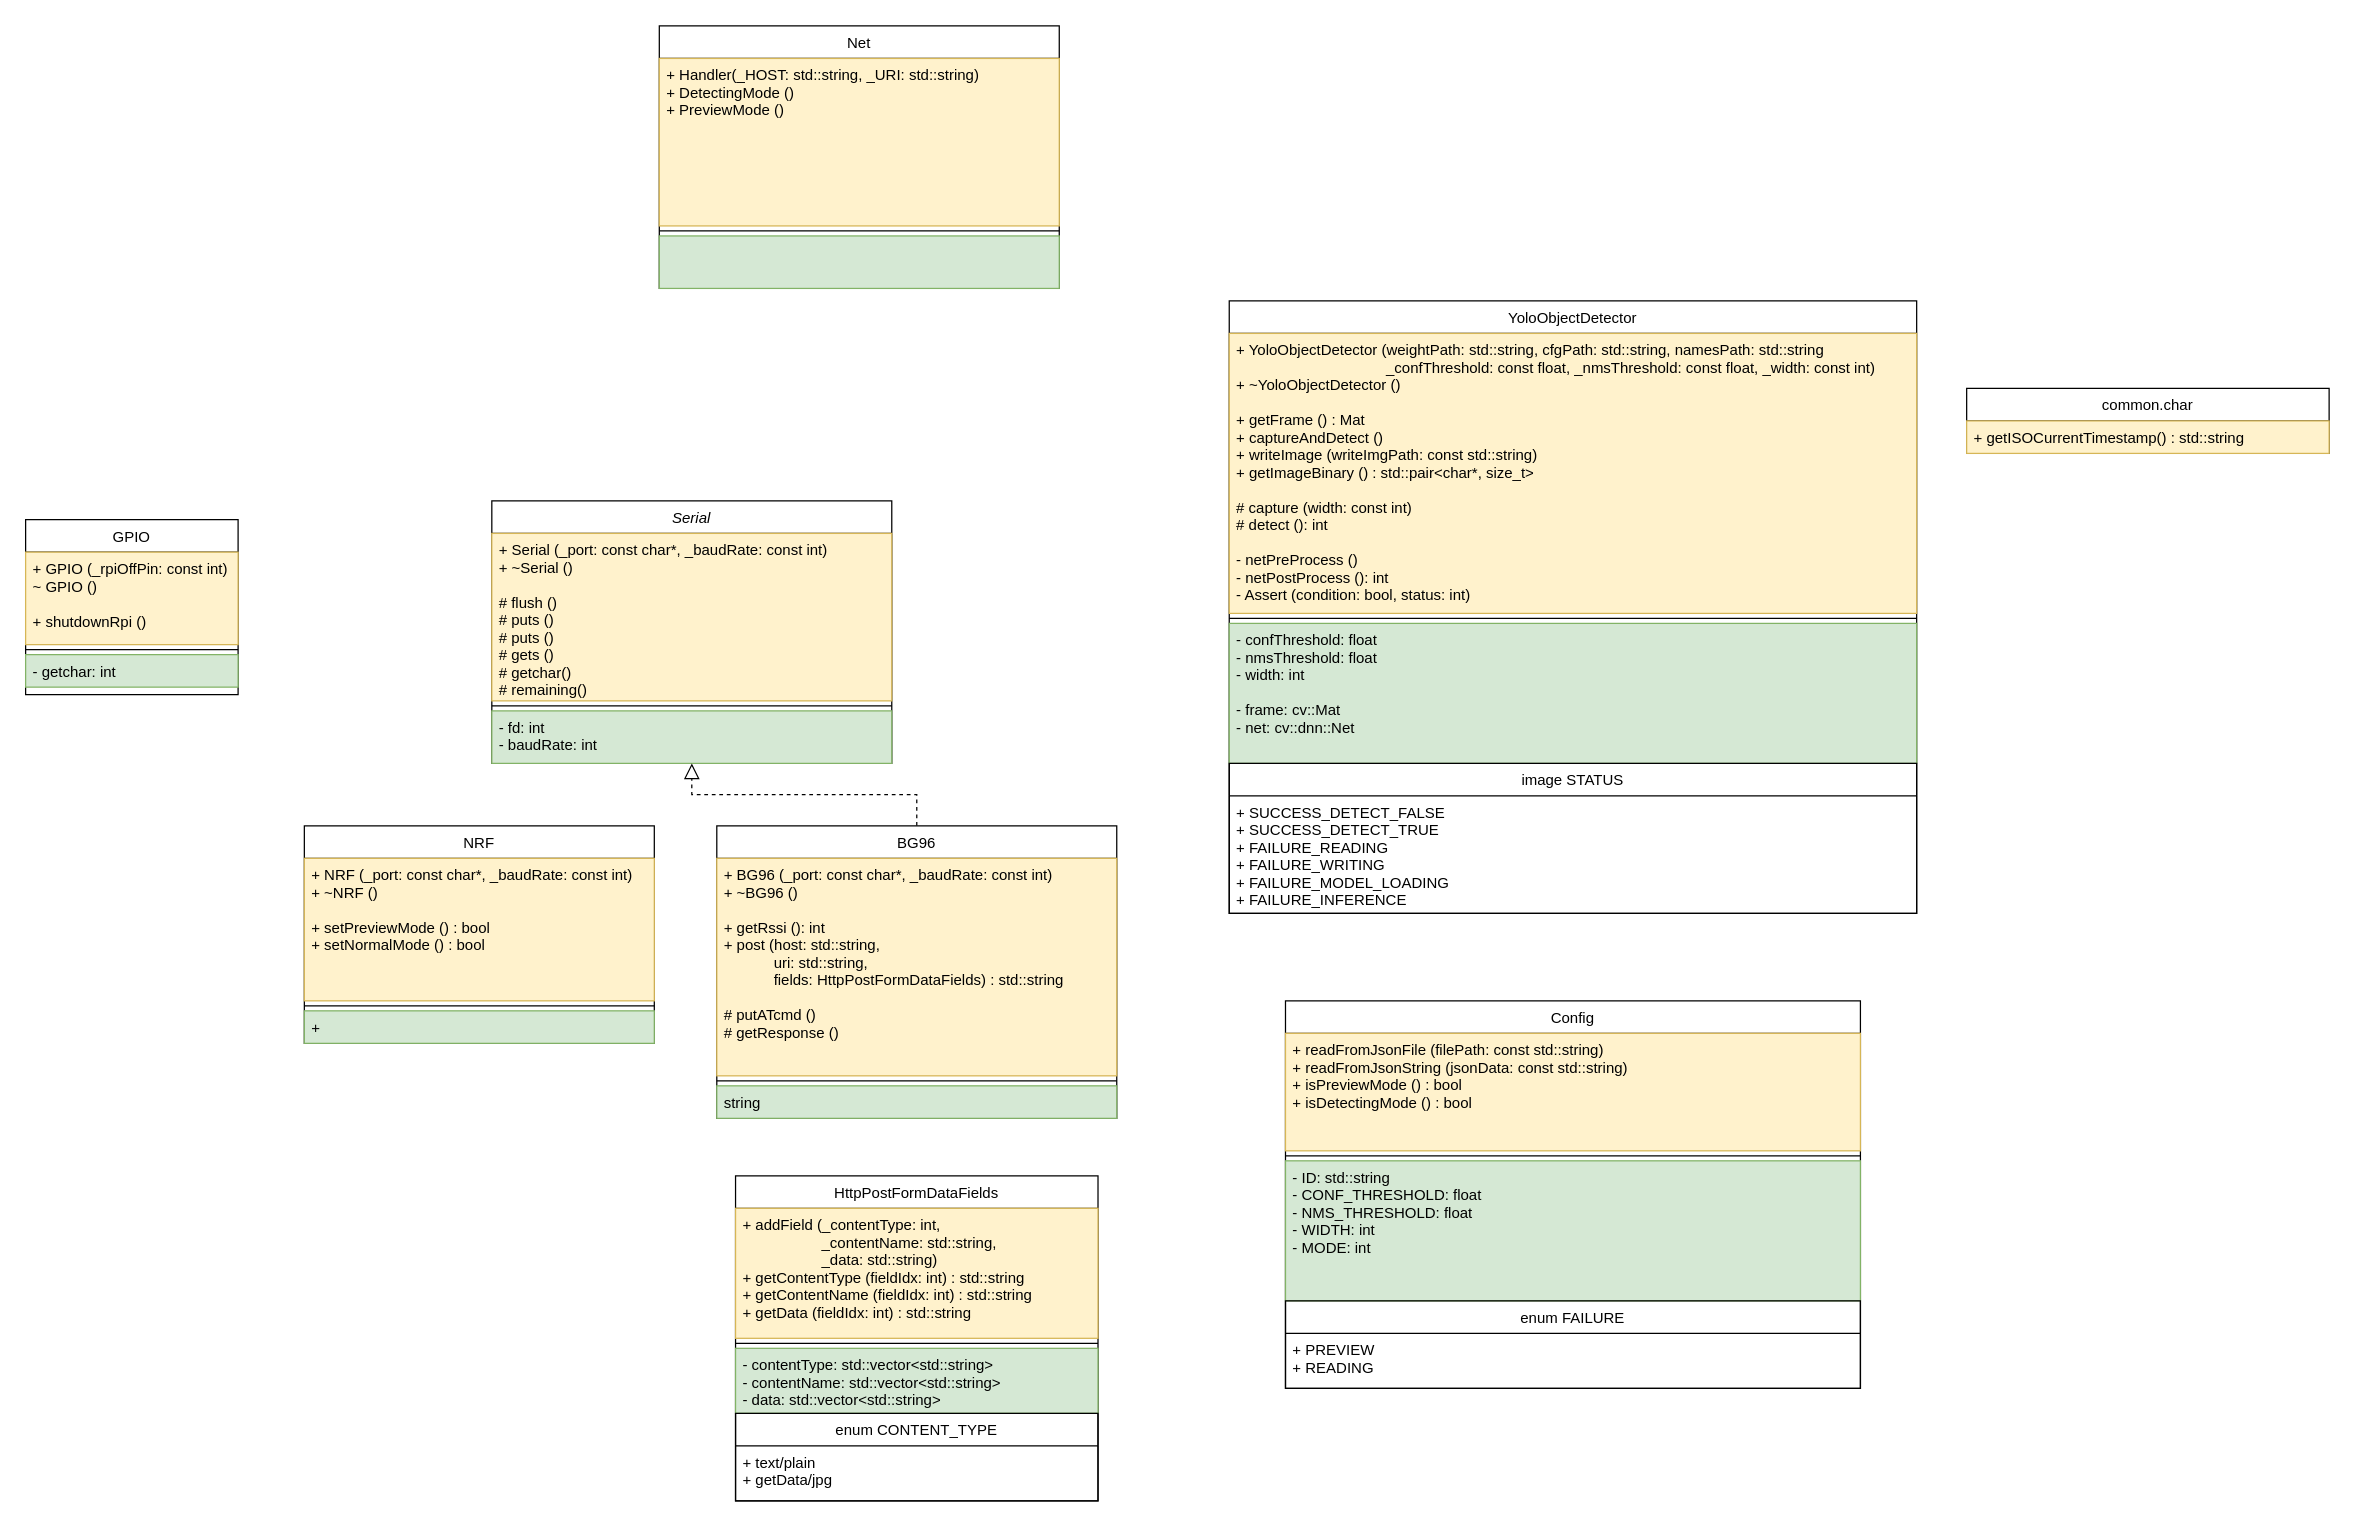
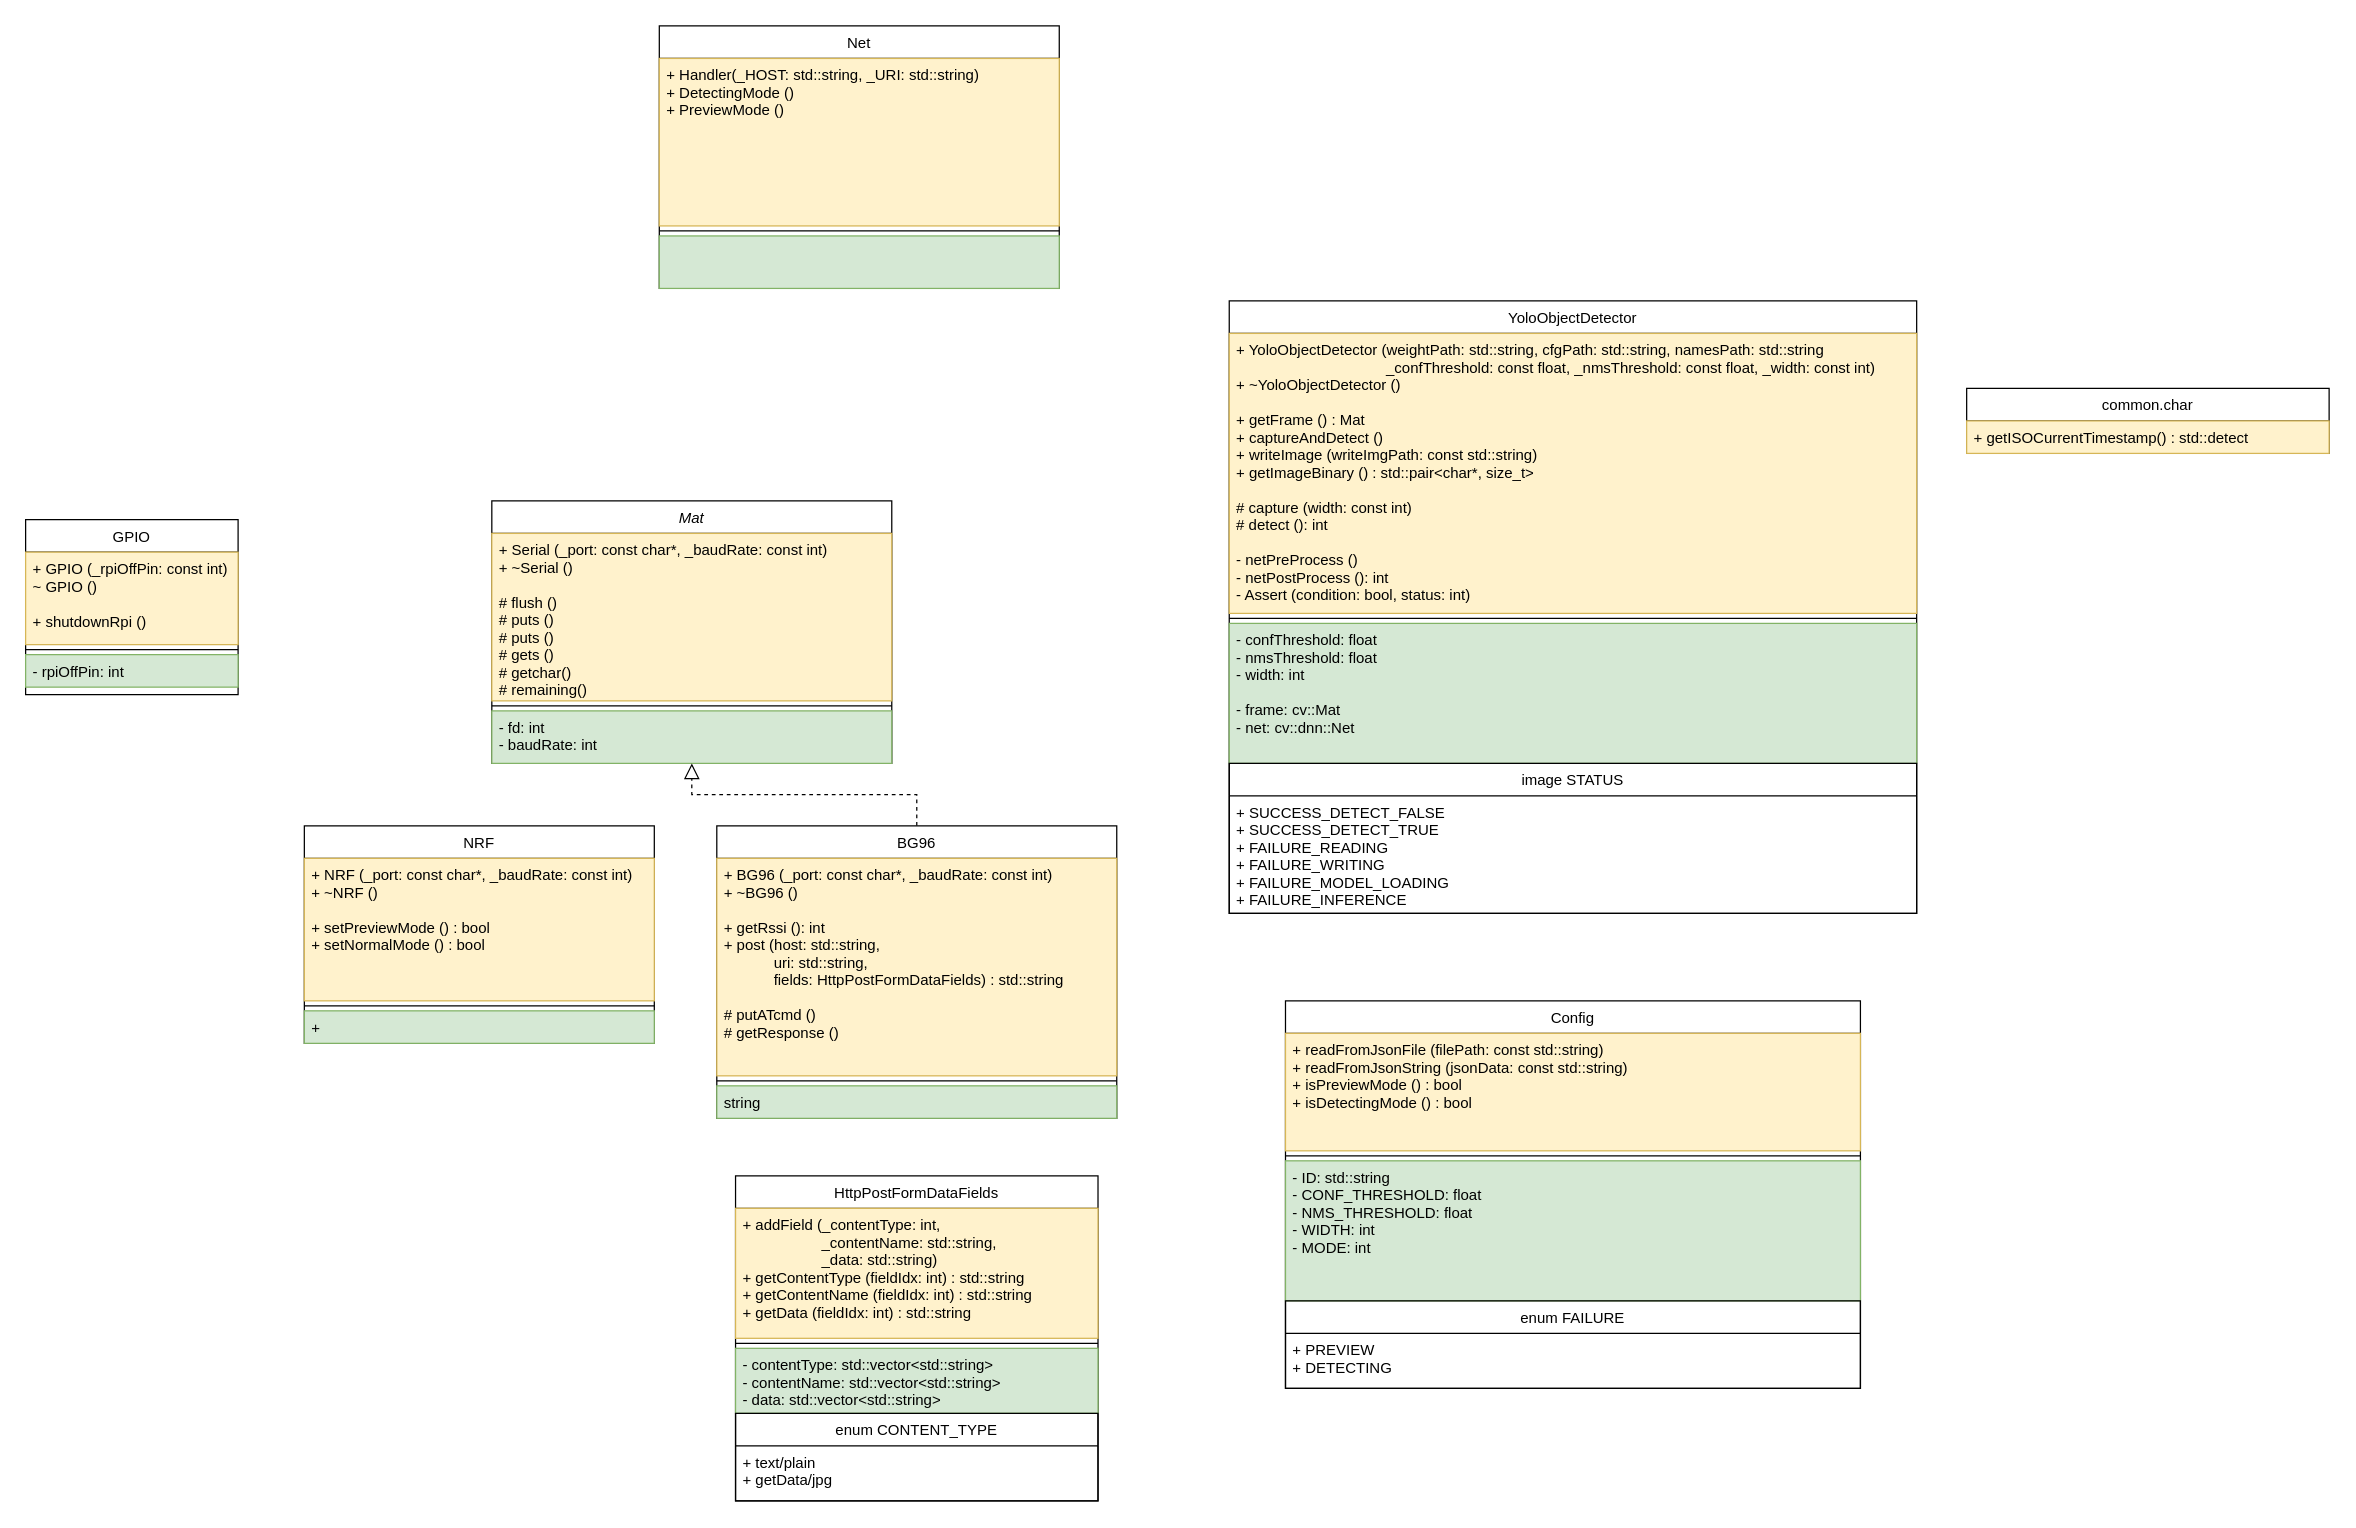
node "+ getISOCurrentTimestamp() : std::string": label "+ getISOCurrentTimestamp() : std::string" -> "+ getISOCurrentTimestamp() : std::detect"
node "Serial": label "Serial" -> "Mat"
node "- getchar: int": label "- getchar: int" -> "- rpiOffPin: int"
node "+ PREVIEW + READING": label "+ PREVIEW + READING" -> "+ PREVIEW + DETECTING"
